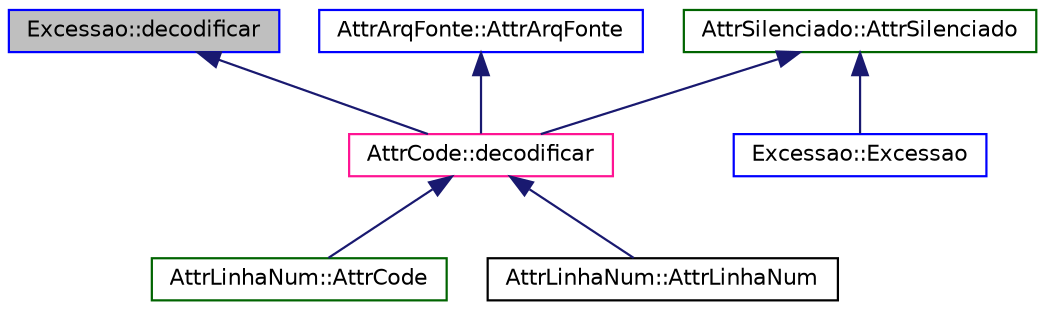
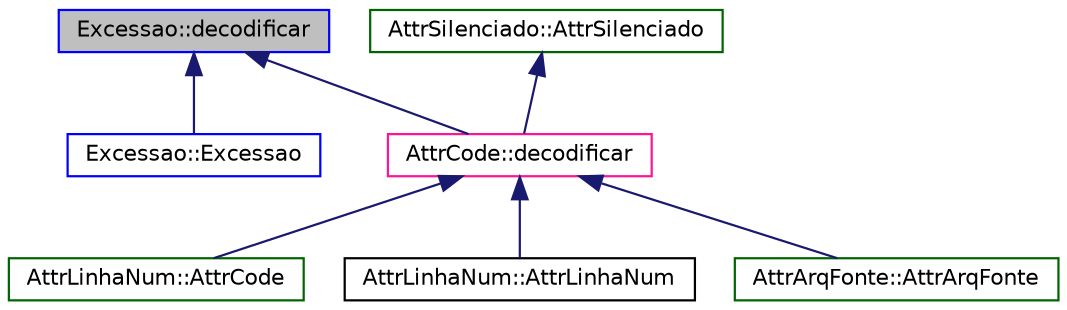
node "AttrArqFonte::AttrArqFonte": color blue -> darkgreen
edge "AttrCode::decodificar" -> "AttrArqFonte::AttrArqFonte": reversed
edge "Excessao::Excessao" -> "AttrSilenciado::AttrSilenciado": now "Excessao::Excessao" -> "Excessao::decodificar"
